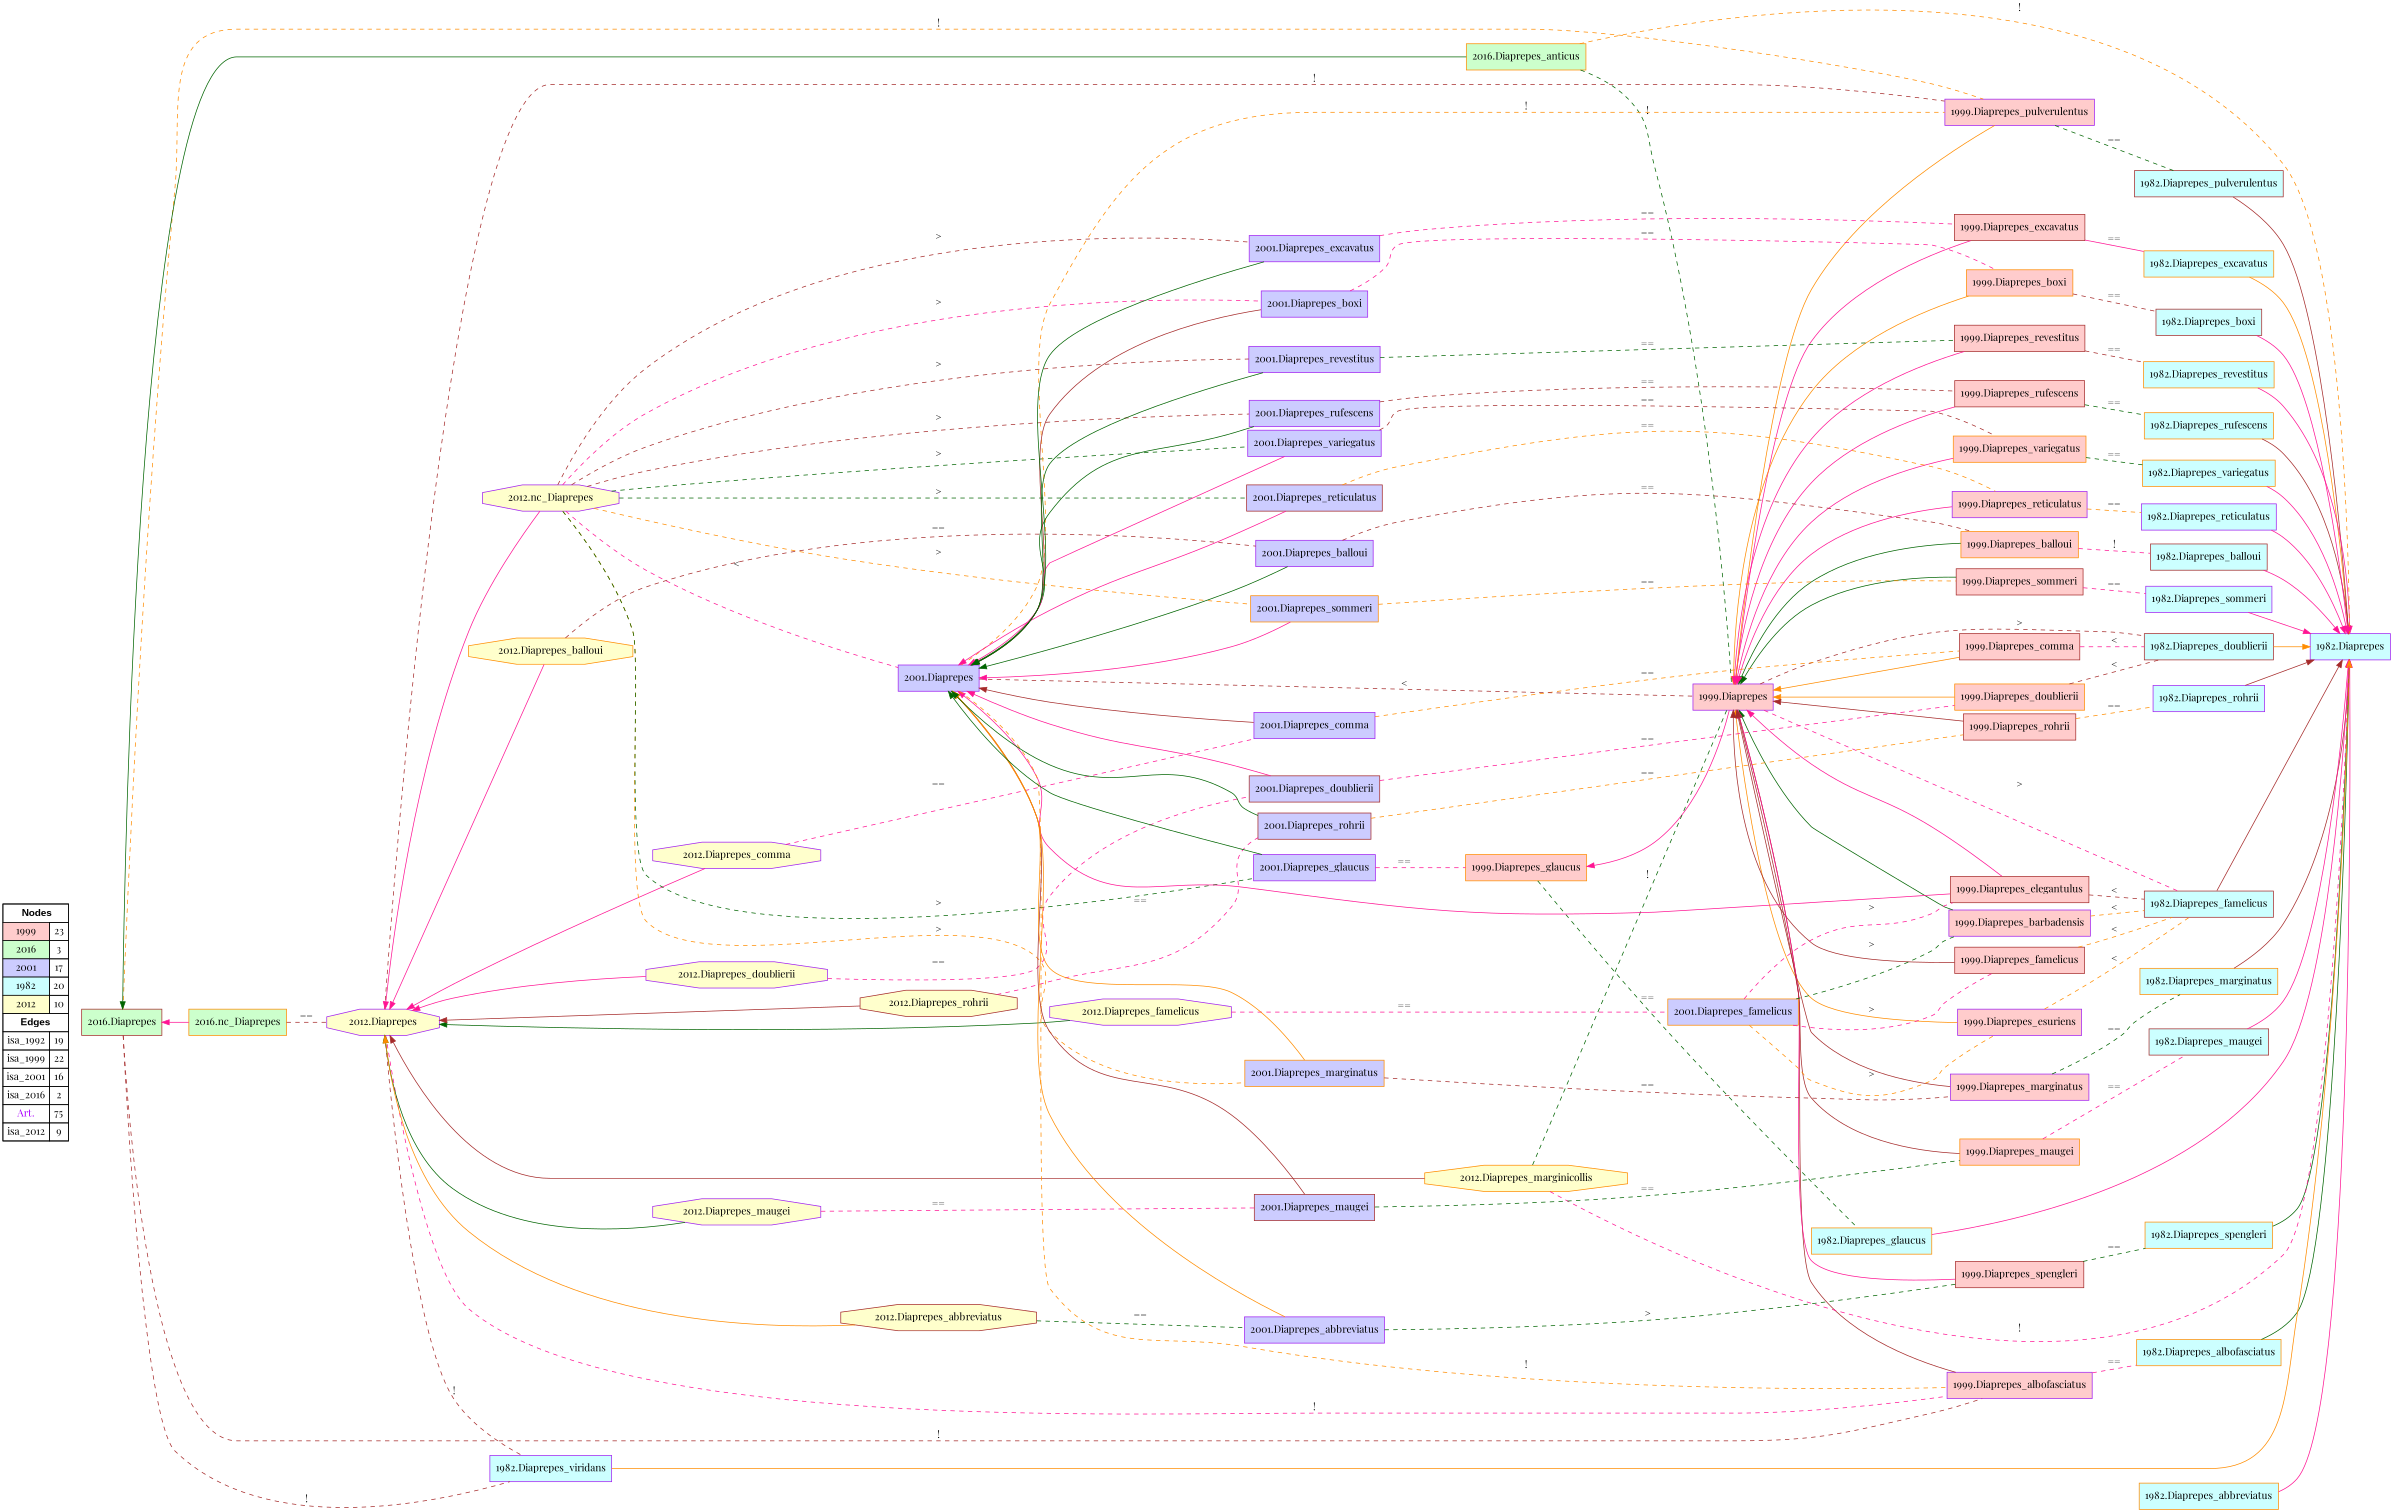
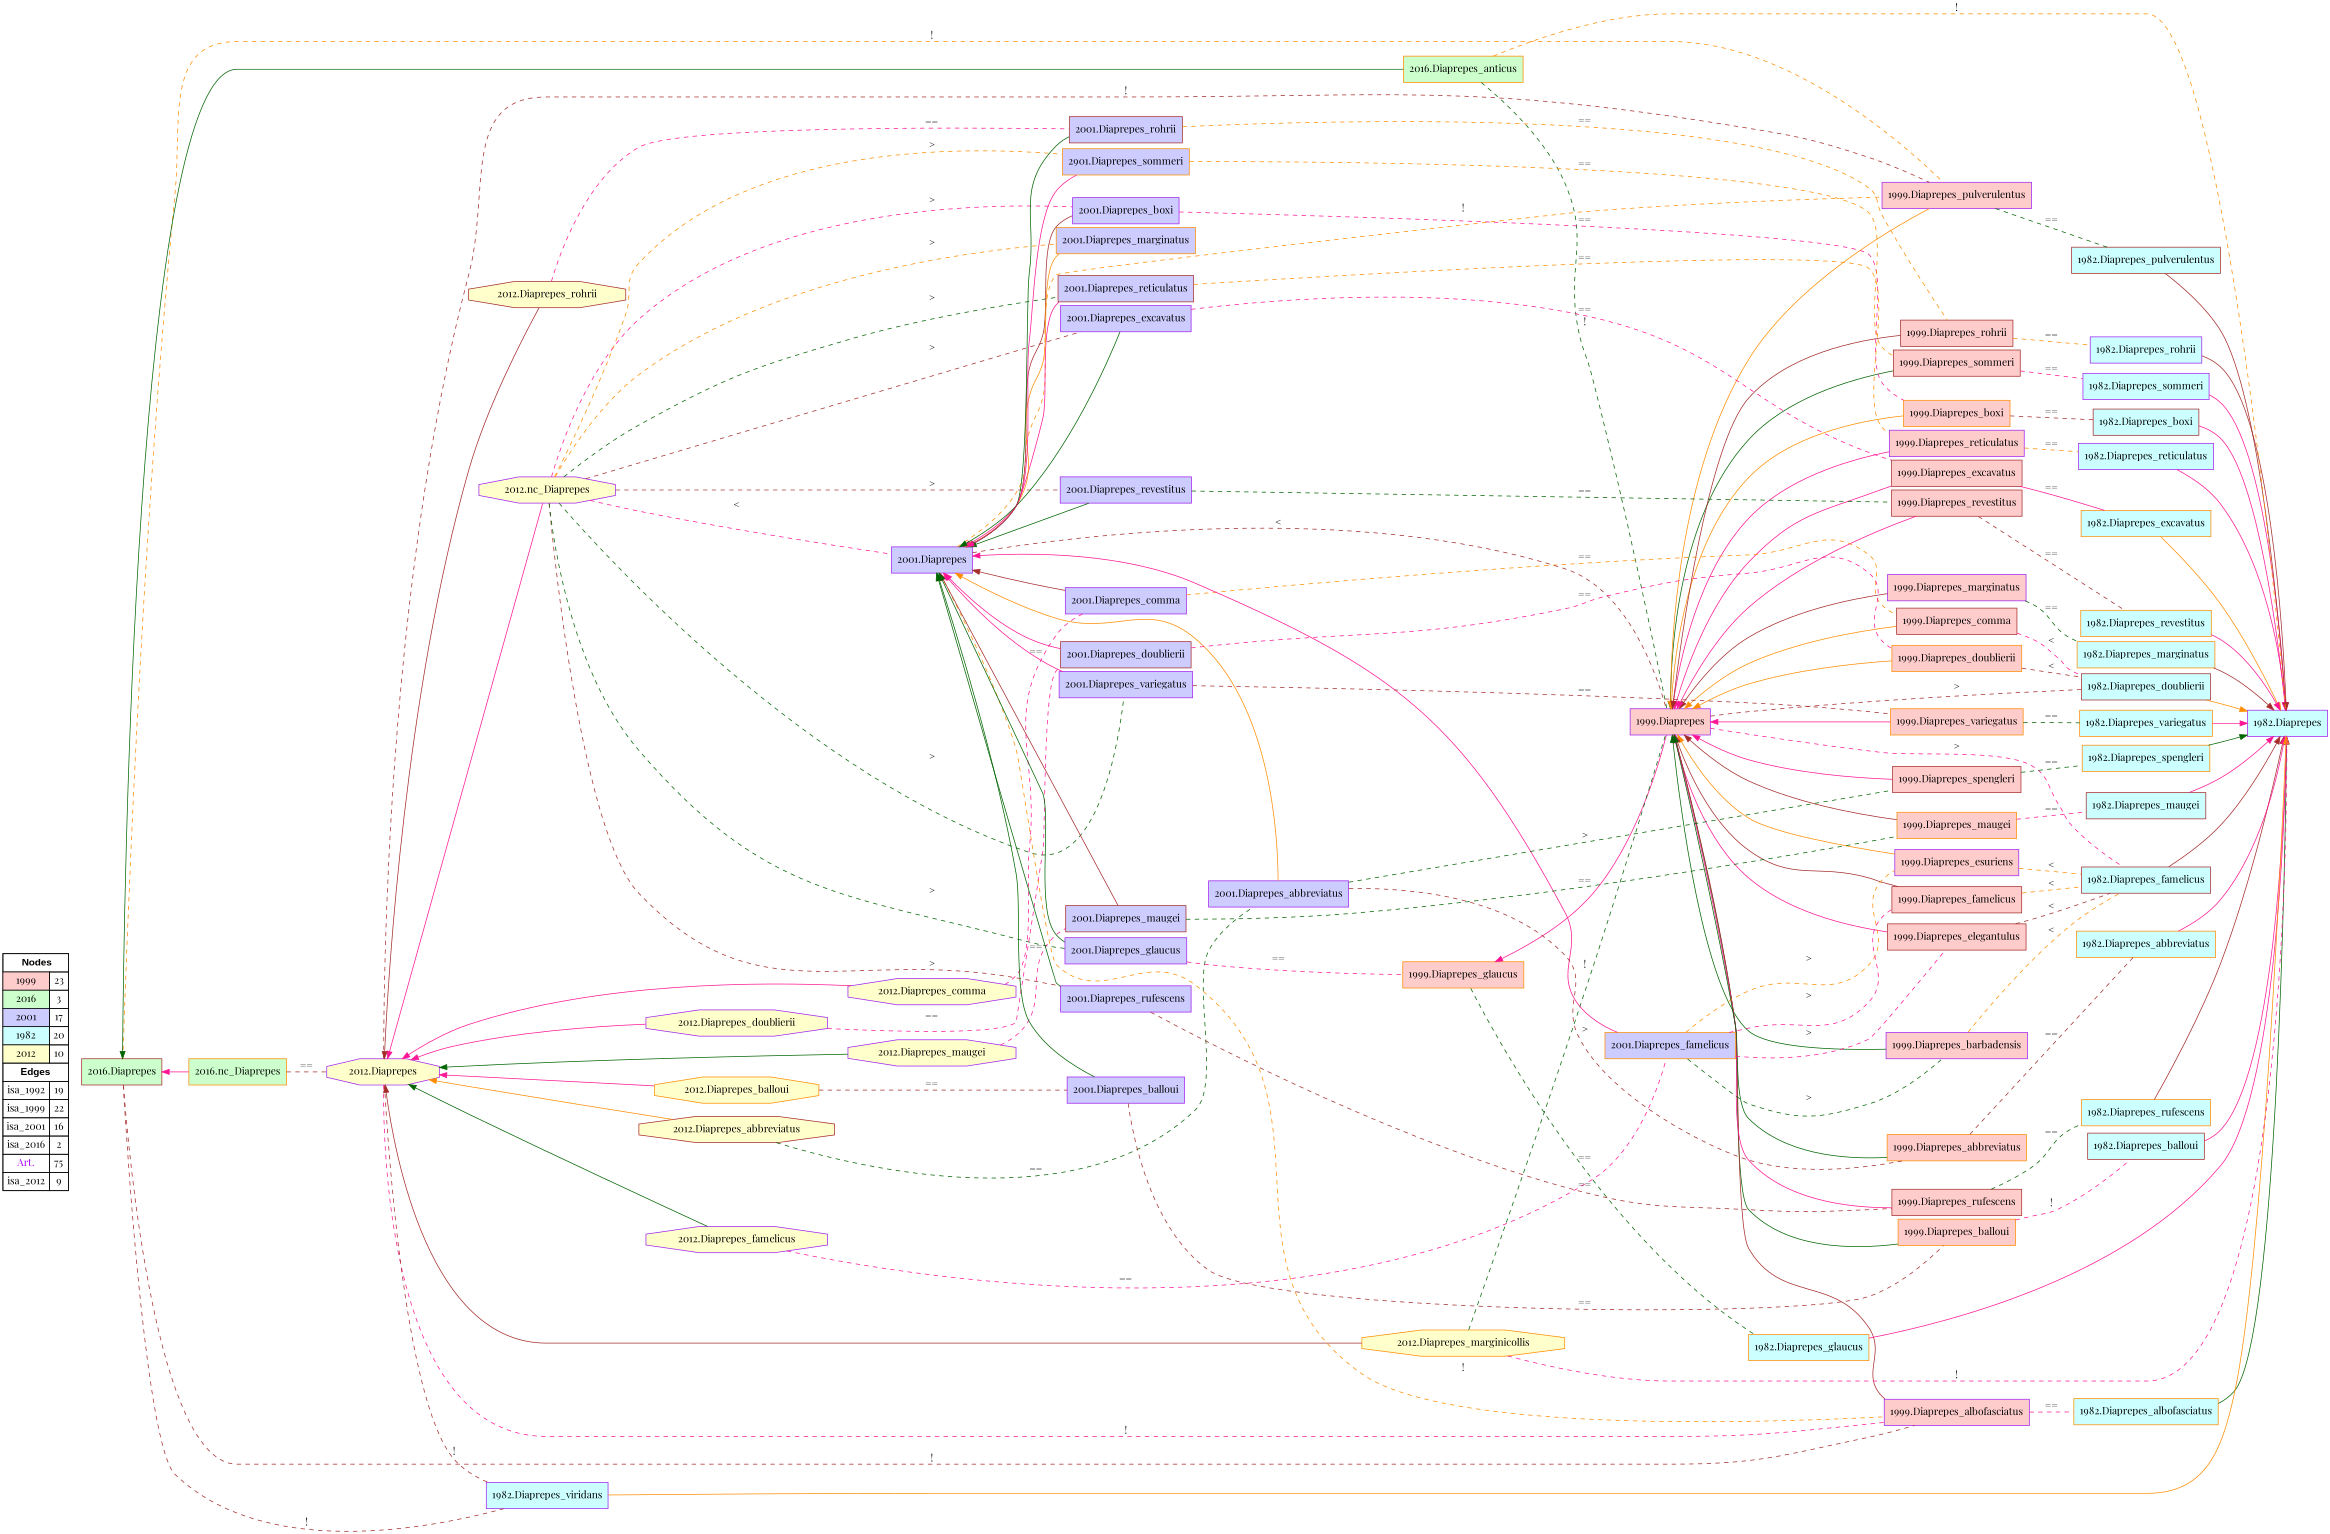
node "2001.Diaprepes_sommeri": label "2001.Diaprepes_sommeri" -> "2901.Diaprepes_sommeri"
edge "1999.Diaprepes_elegantulus" -> "2001.Diaprepes": now "2001.Diaprepes_famelicus" -> "2001.Diaprepes"
edge "2001.Diaprepes_marginatus" -- "1999.Diaprepes_marginatus": removed, label "=="
node "1999.Diaprepes_abbreviatus": added
